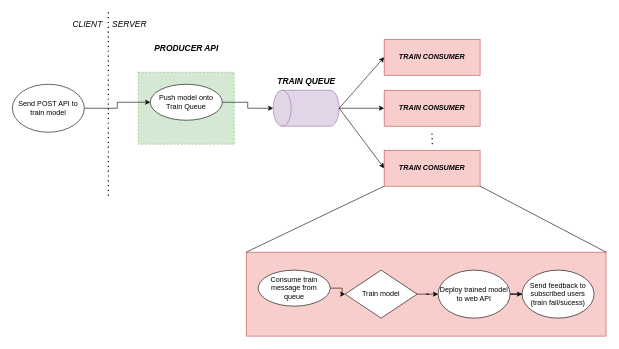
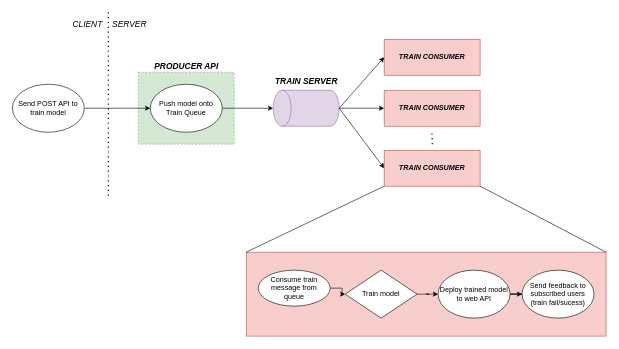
node "PRODUCER API": moved (186, 48) -> (186, 66)
node "TRAIN QUEUE": label "TRAIN QUEUE" -> "TRAIN SERVER"
node "Push model onto Train Queue": size 72x36 -> 72x48
